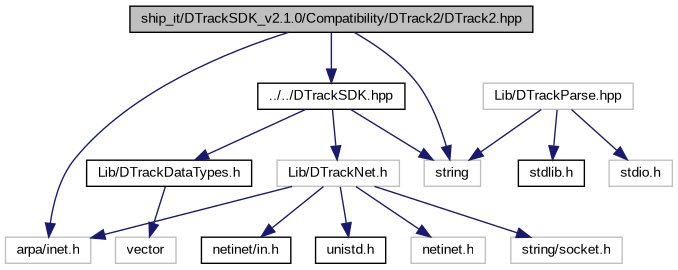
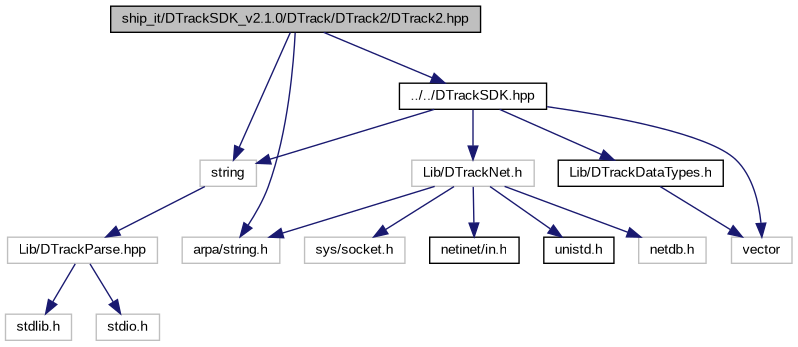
node "ship_it/DTrackSDK_v2.1.0/Compatibility/DTrack2/DTrack2.hpp": label "ship_it/DTrackSDK_v2.1.0/Compatibility/DTrack2/DTrack2.hpp" -> "ship_it/DTrackSDK_v2.1.0/DTrack/DTrack2/DTrack2.hpp"
edge "Lib/DTrackParse.hpp" -> "string": reversed
edge "../../DTrackSDK.hpp" -> "vector": added
node "stdlib.h": color black -> grey75
node "arpa/inet.h": label "arpa/inet.h" -> "arpa/string.h"
node "netinet.h": label "netinet.h" -> "netdb.h"
node "string/socket.h": label "string/socket.h" -> "sys/socket.h"
